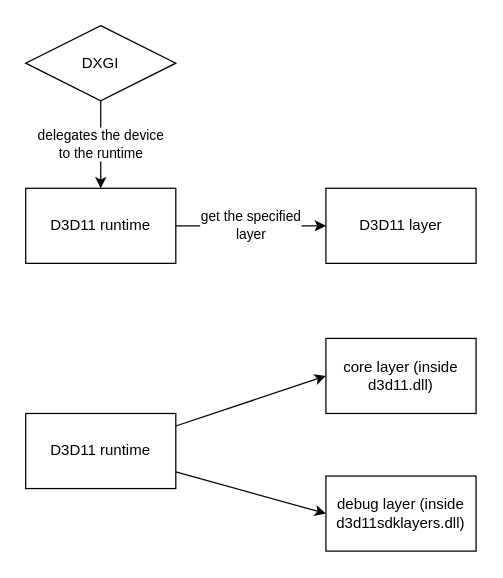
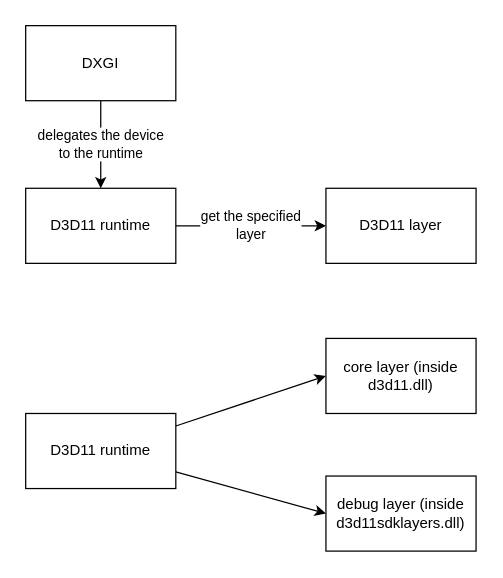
node "DXGI": shape diamond -> rectangle
